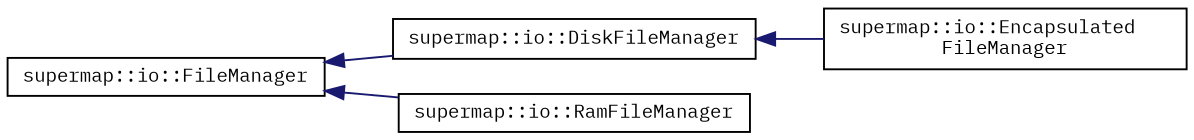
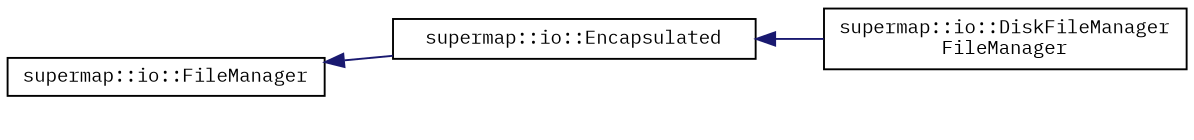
node "supermap::io::DiskFileManager": label "supermap::io::DiskFileManager" -> "supermap::io::Encapsulated"
node "supermap::io::Encapsulated FileManager": label "supermap::io::Encapsulated FileManager" -> "supermap::io::DiskFileManager FileManager"
node "supermap::io::RamFileManager": removed
